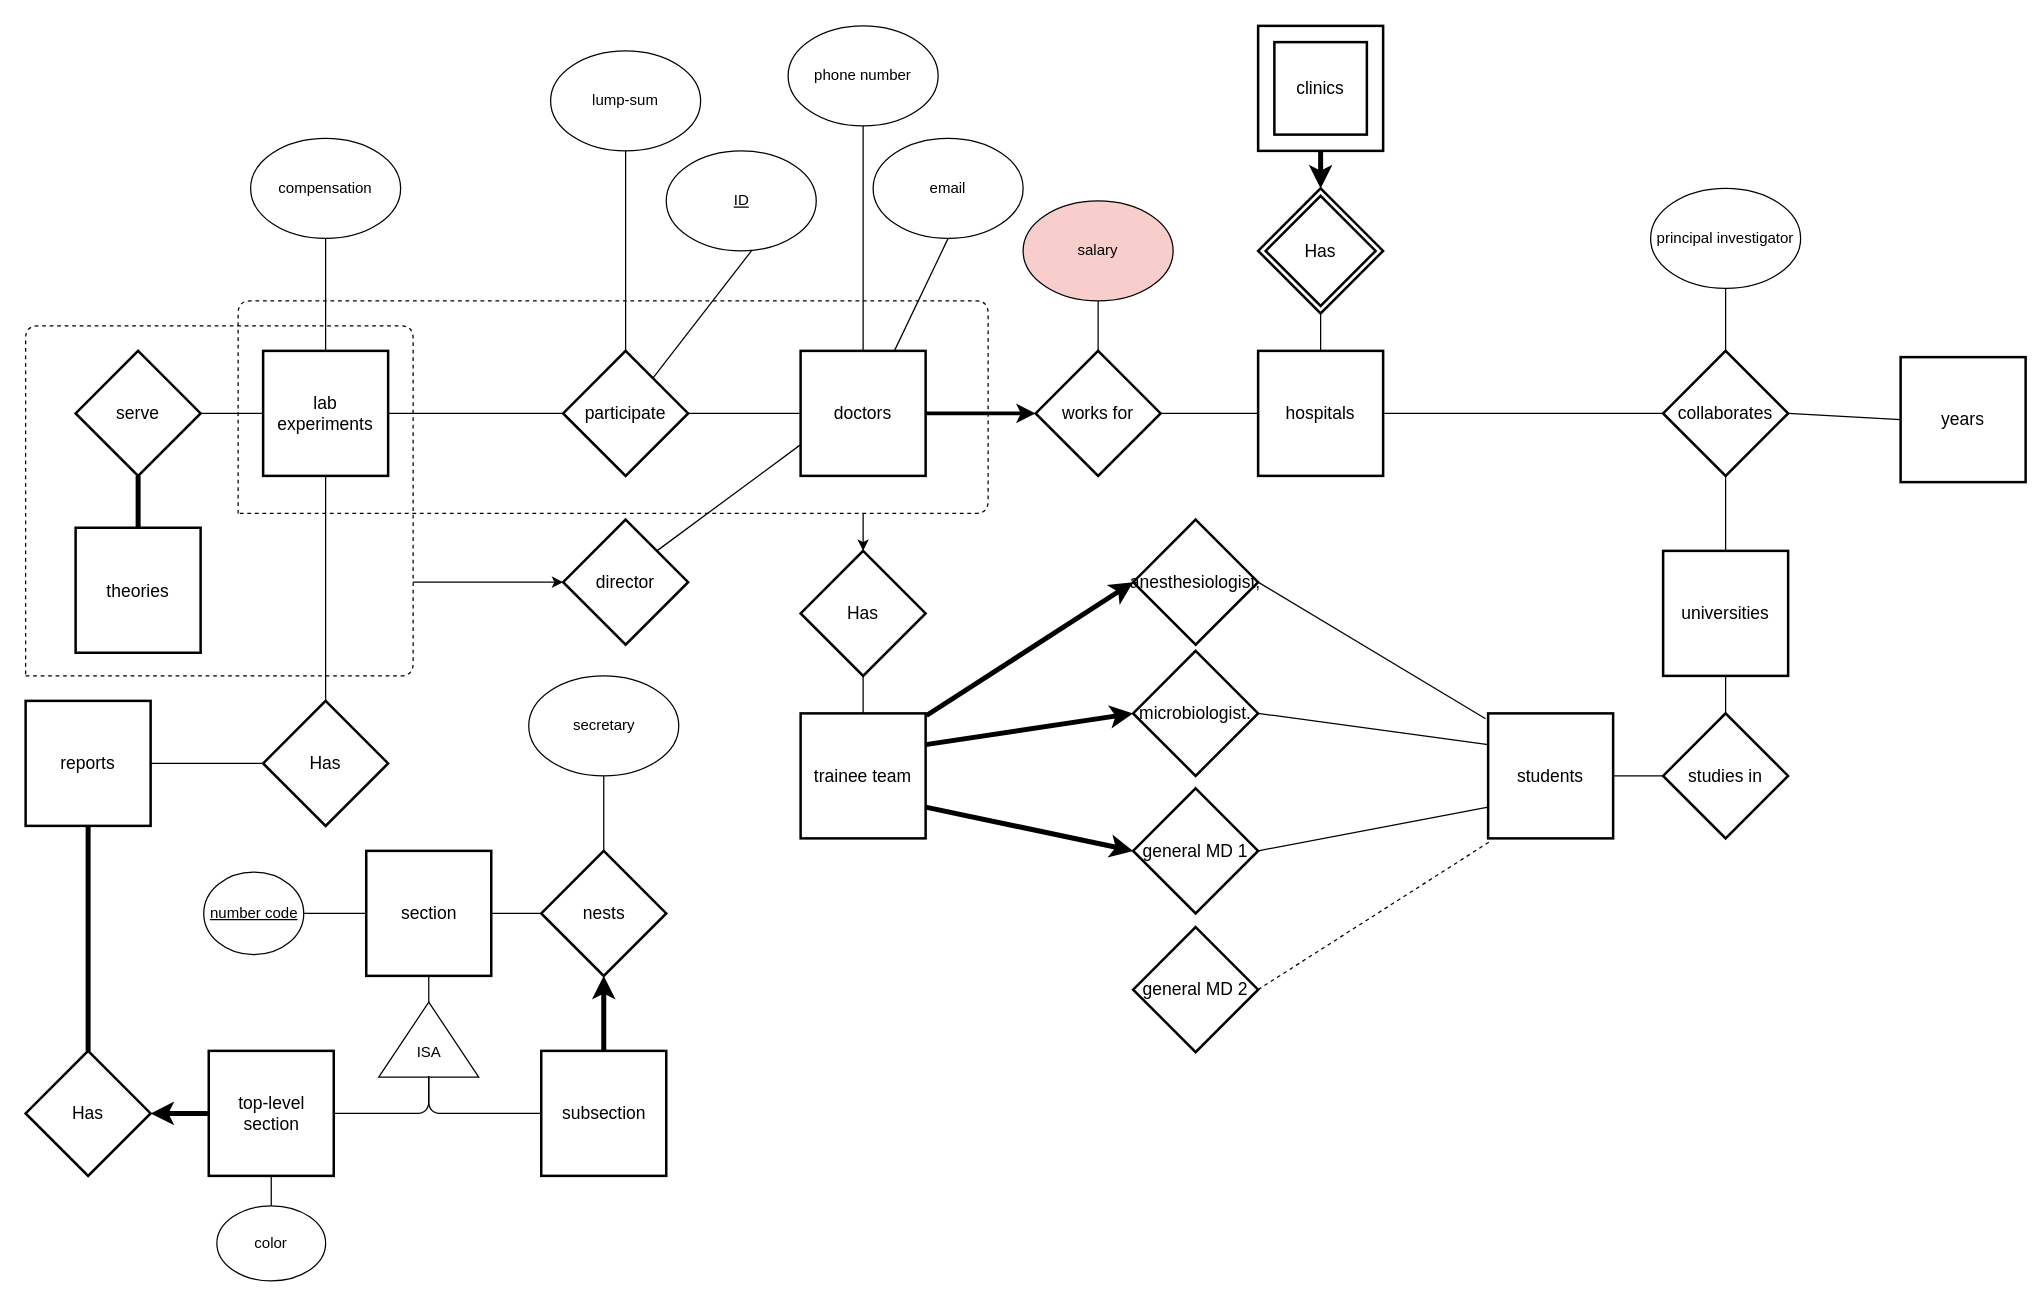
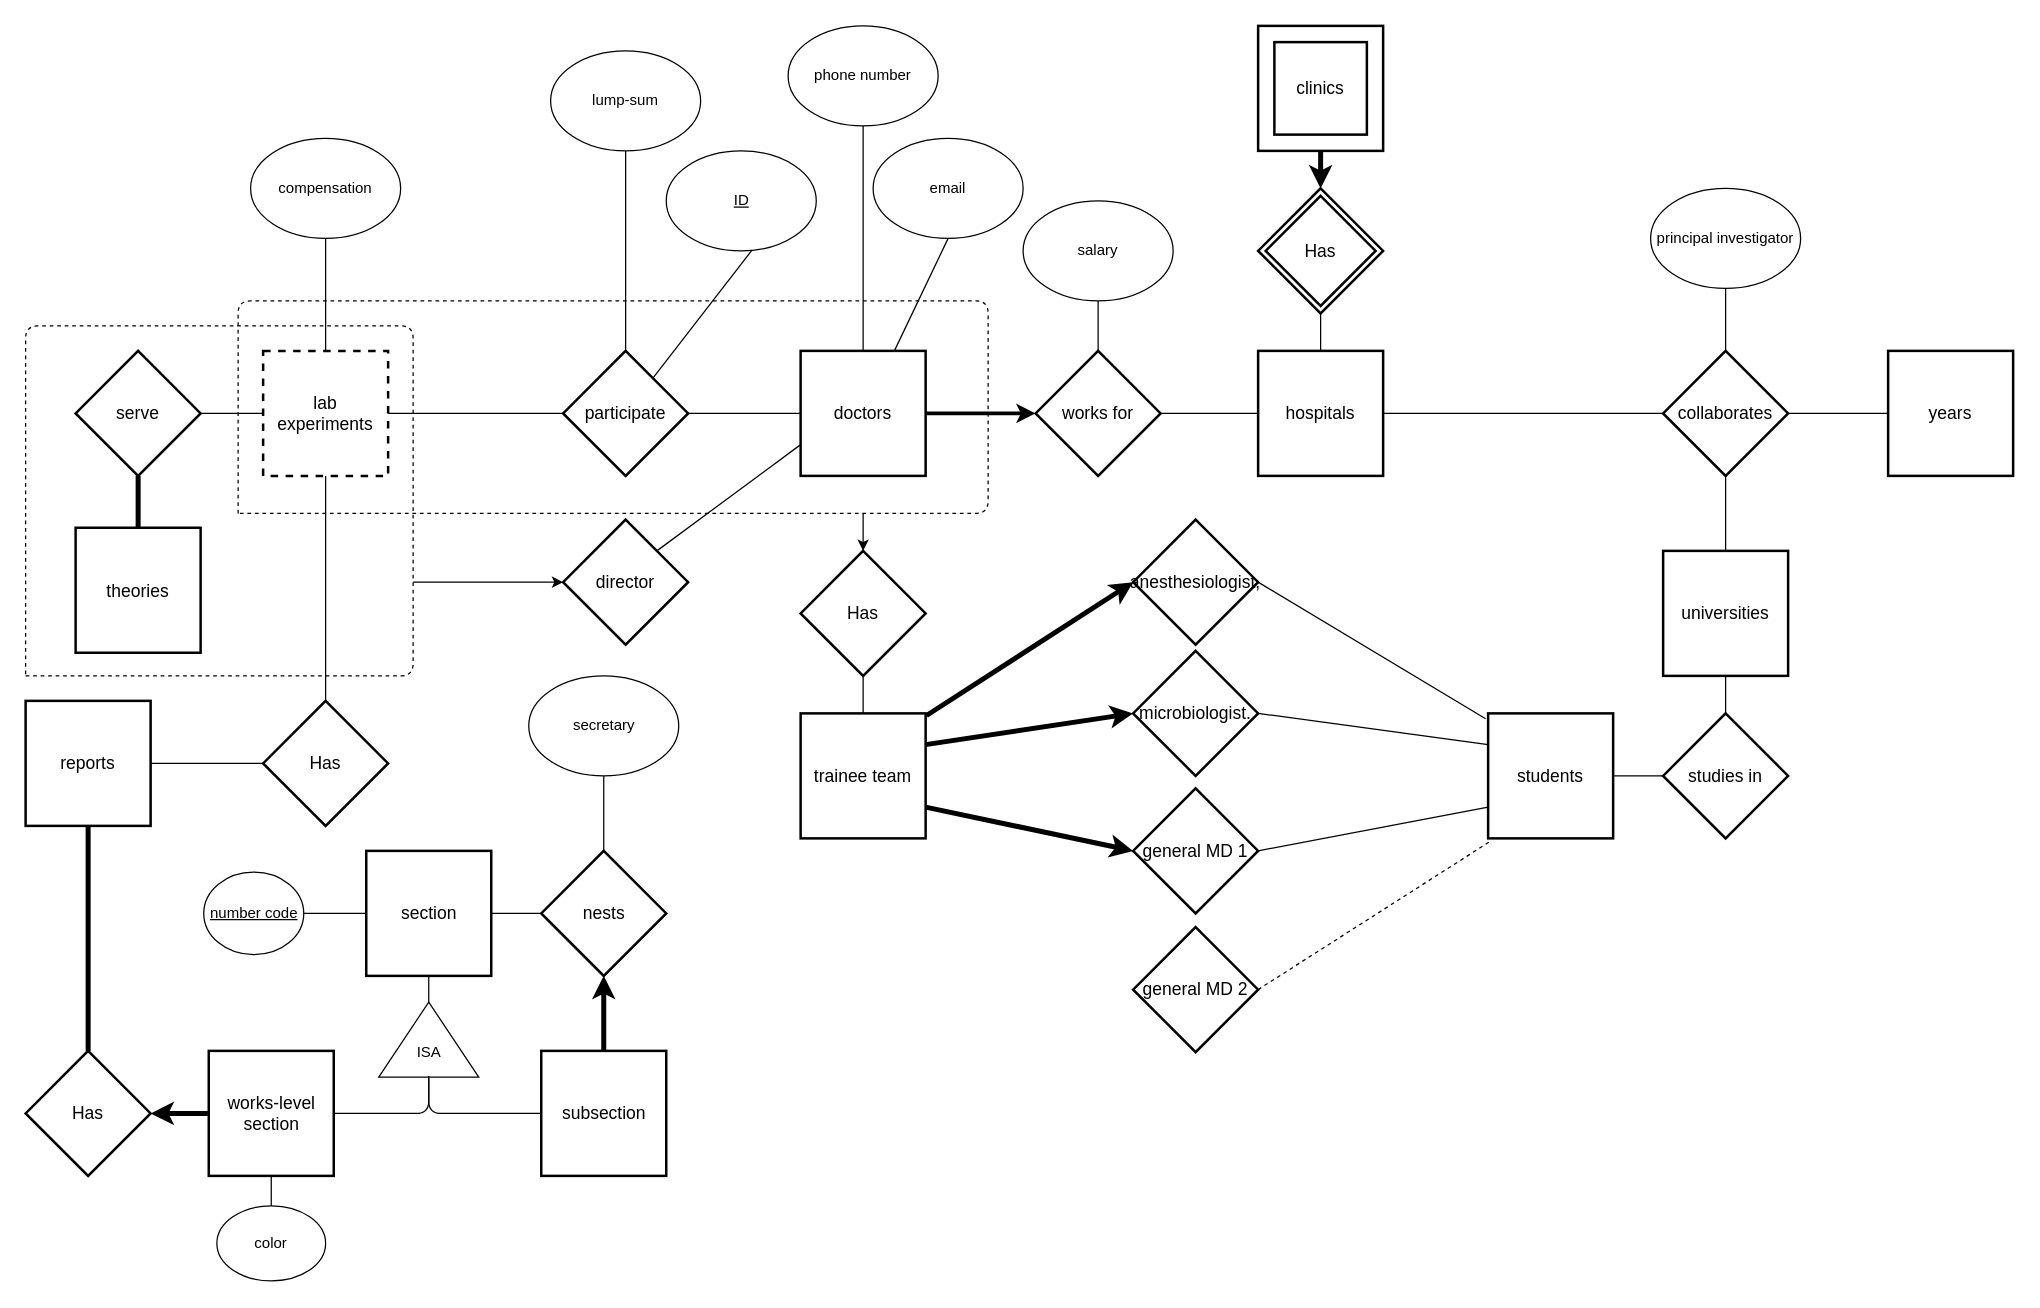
node "salary": fillcolor #f8cecc -> #ffffff
node "lab experiments": style solid -> dashed
node "years": moved (1963, 419) -> (1951, 413)
node "top-level section": label "top-level section" -> "works-level section"
